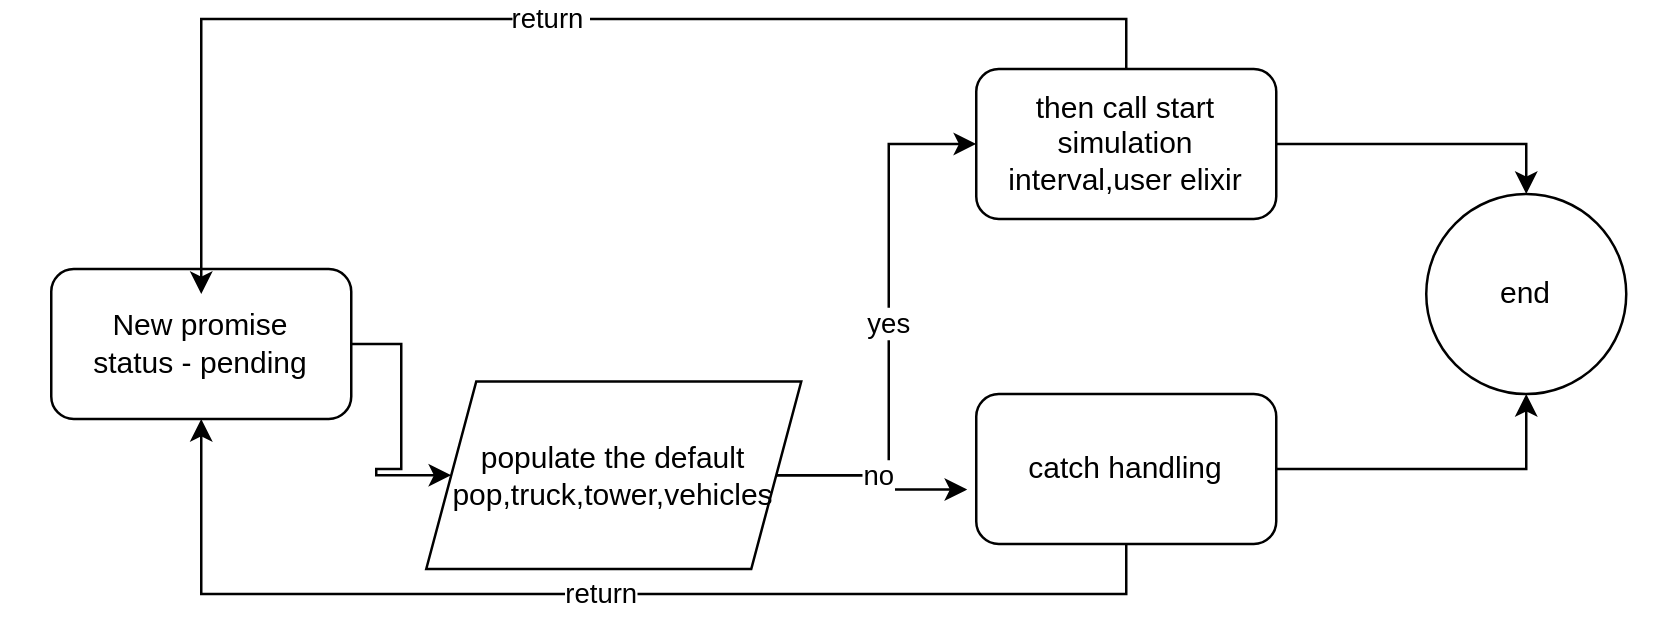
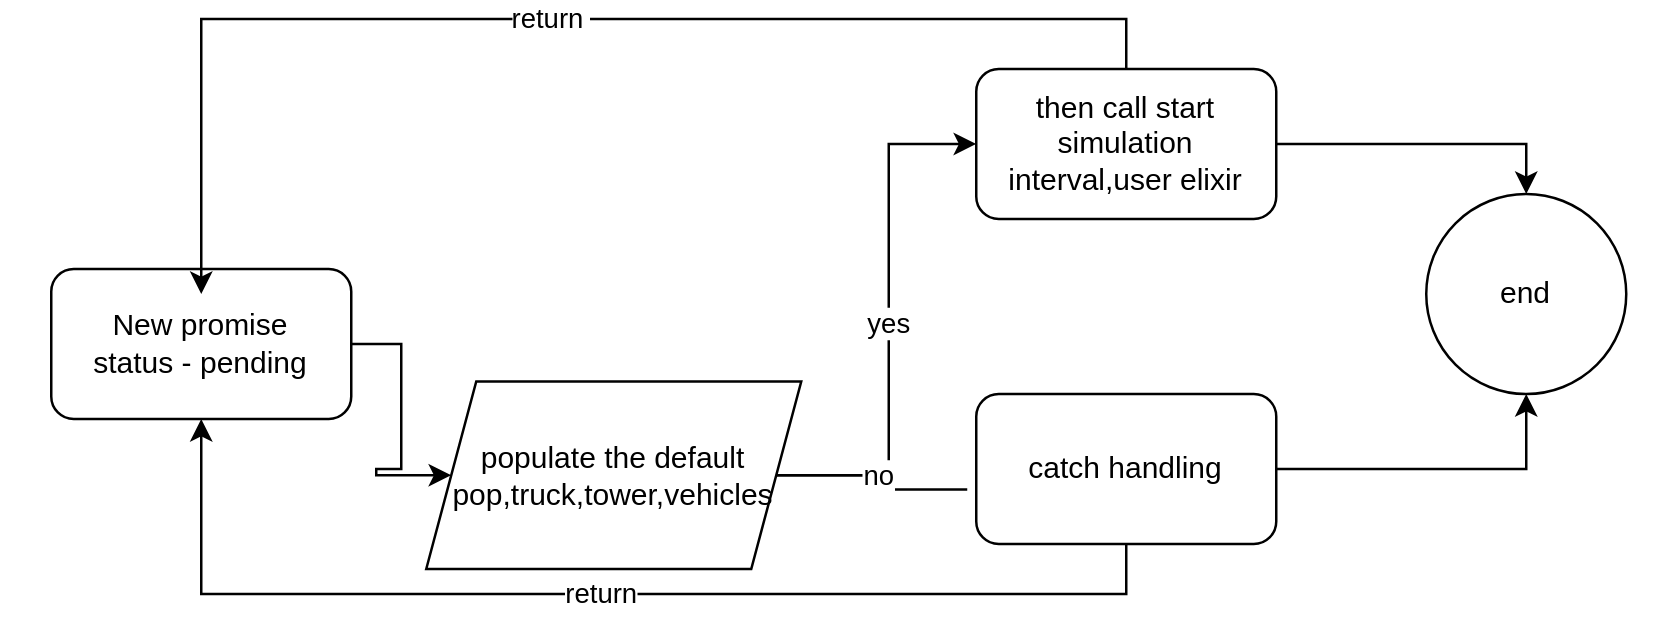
edge "populate the default pop,truck,tower,vehicles" -> "catch handling": arrowhead classic -> none
